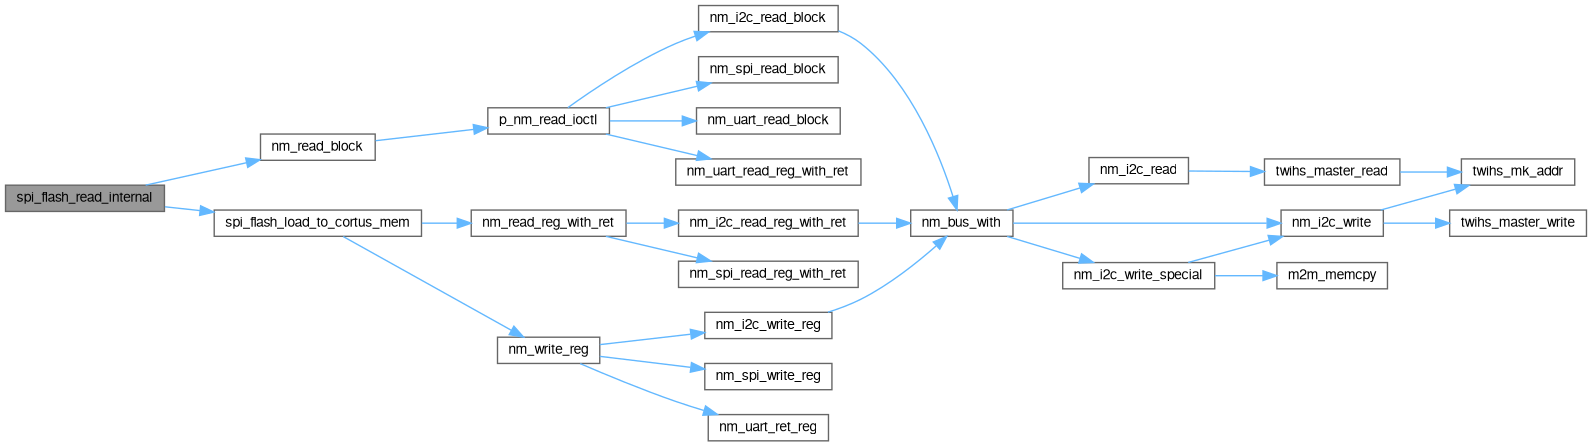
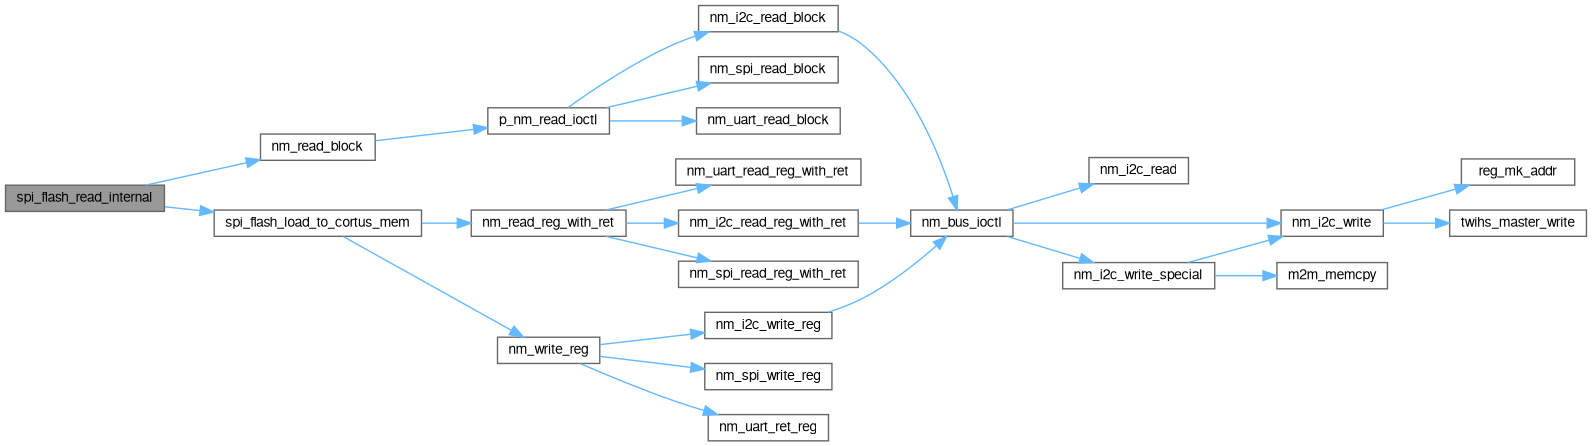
edge "p_nm_read_ioctl" -> "nm_uart_read_reg_with_ret": now "nm_read_reg_with_ret" -> "nm_uart_read_reg_with_ret"
node "twihs_master_read": removed
node "twihs_mk_addr": label "twihs_mk_addr" -> "reg_mk_addr"
node "nm_bus_with": label "nm_bus_with" -> "nm_bus_ioctl"
